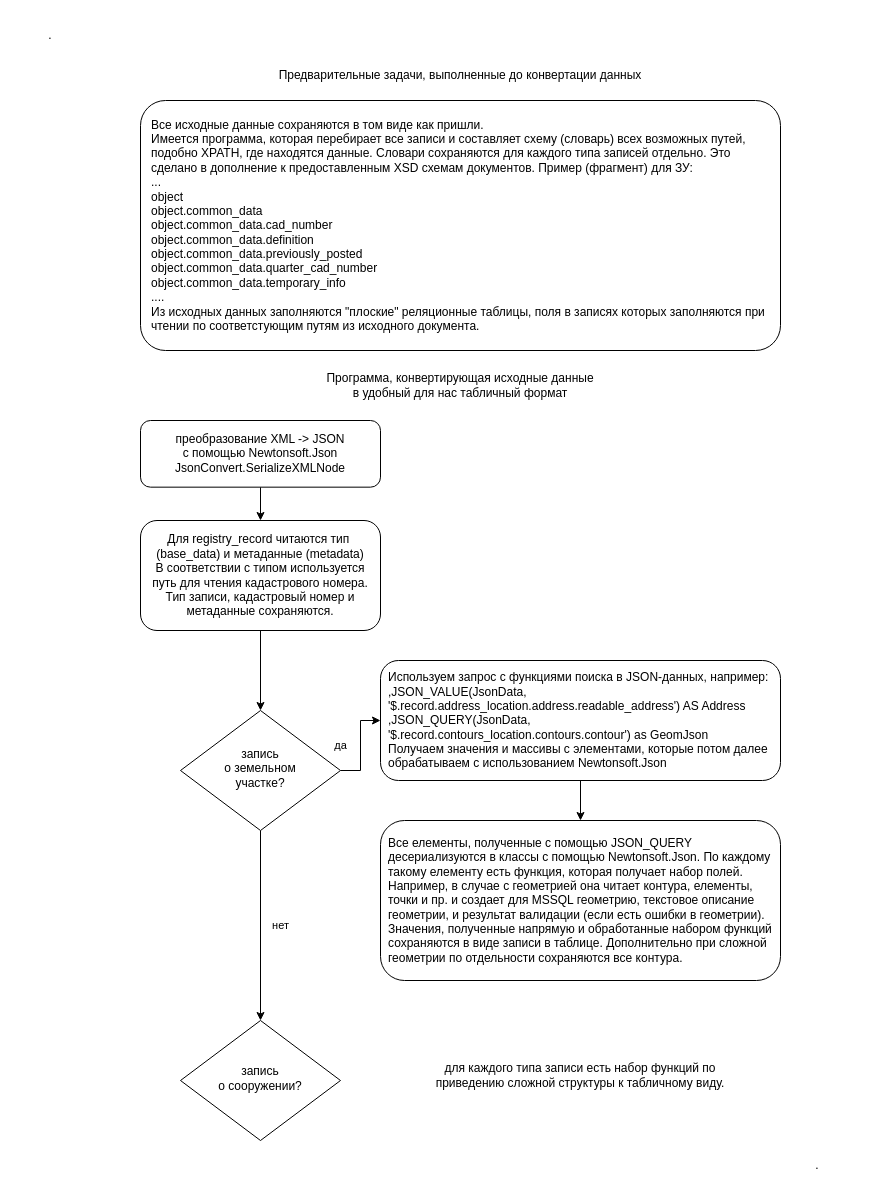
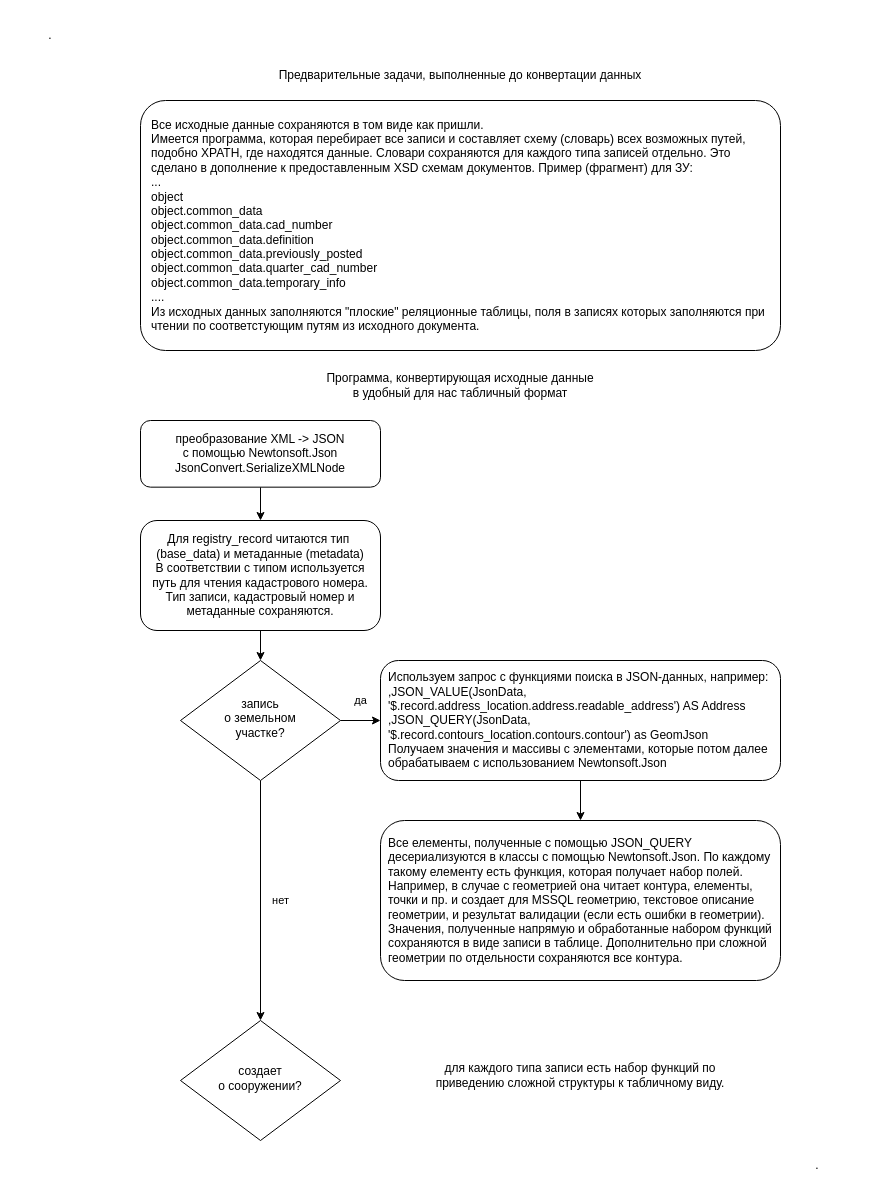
node "запись о земельном участке?": moved (261, 771) -> (261, 721)
node "запись о сооружении?": label "запись о сооружении?" -> "создает о сооружении?"
